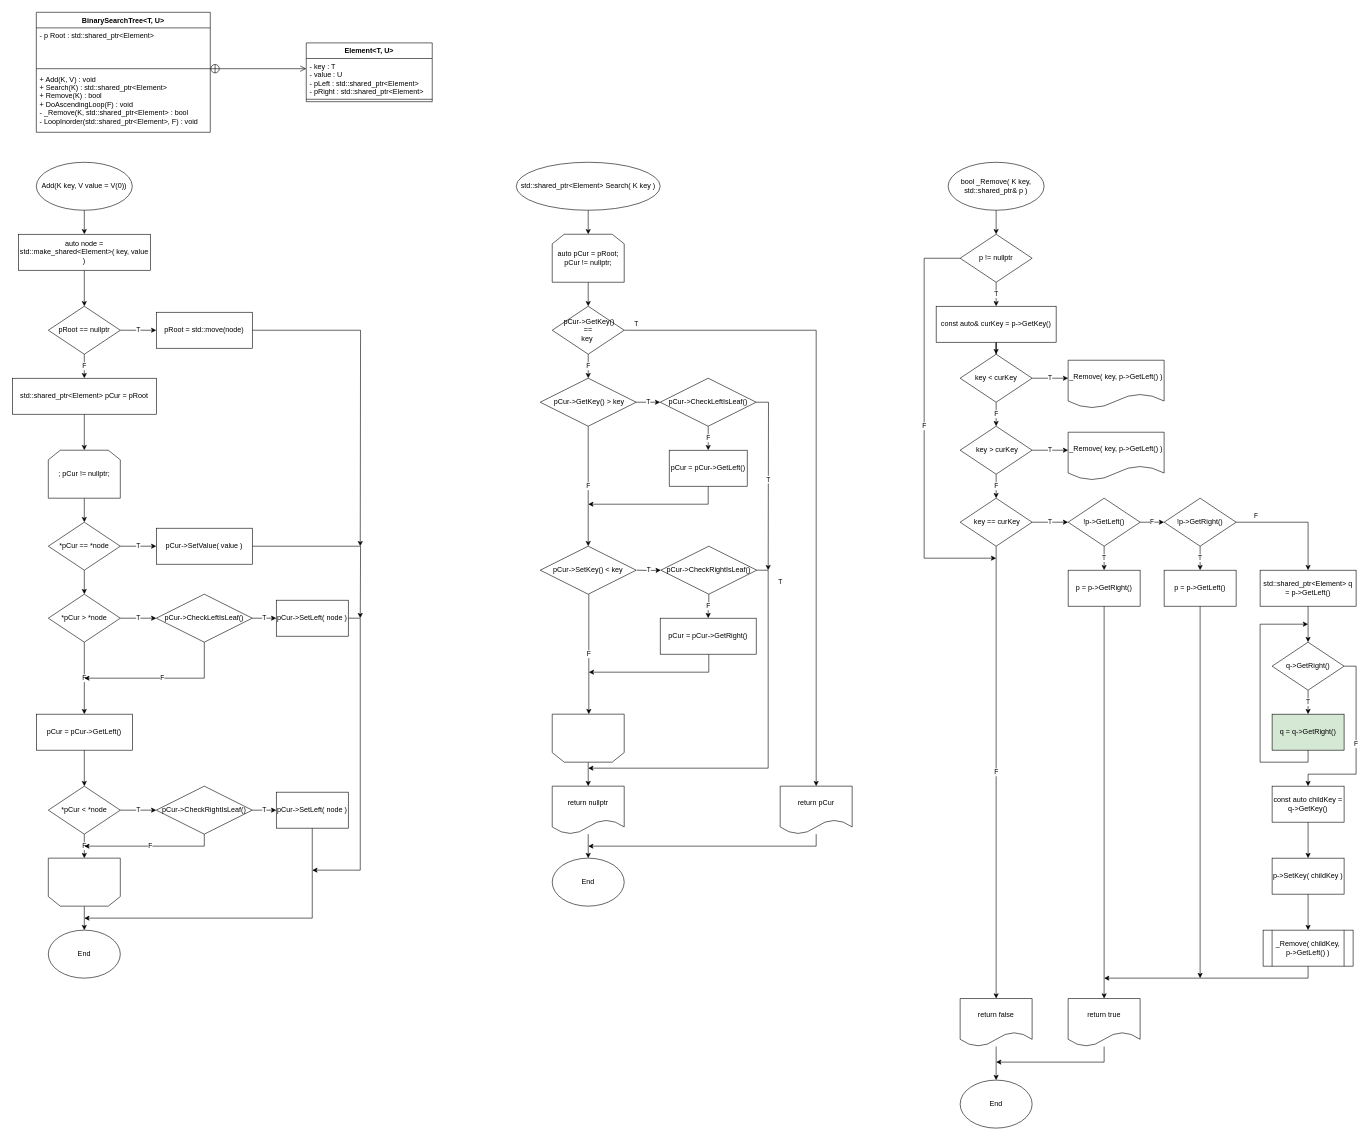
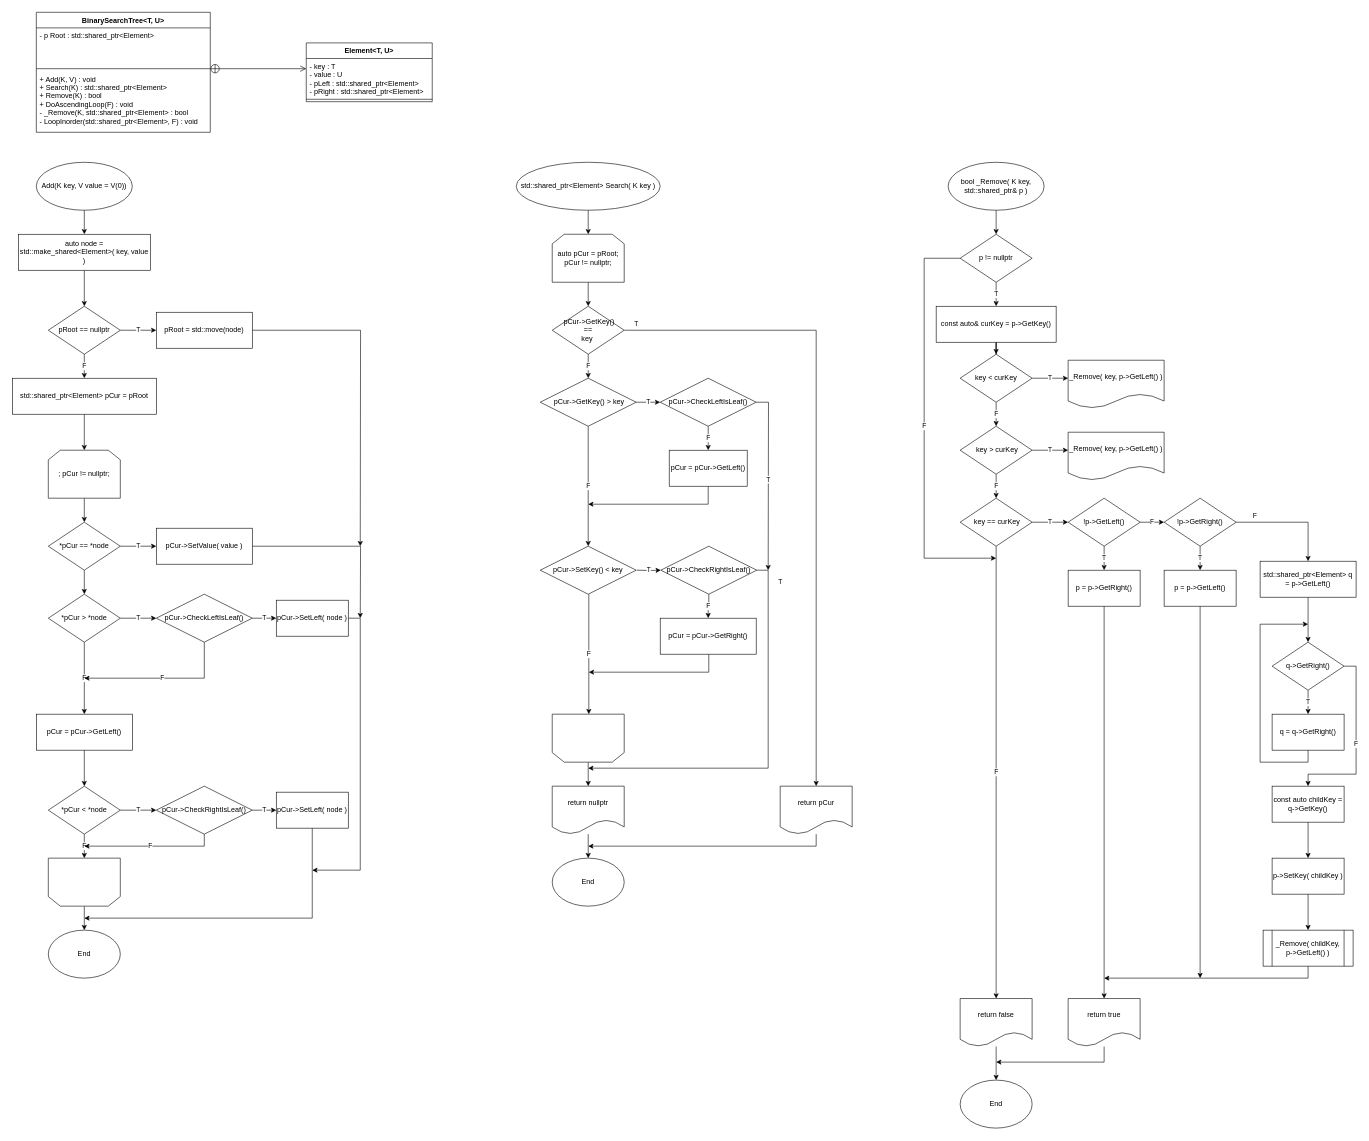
node "std::shared_ptr<Element> q = p->GetLeft()": moved (1308, 588) -> (1308, 579)
node "q = q->GetRight()": fillcolor #d5e8d4 -> #ffffff
